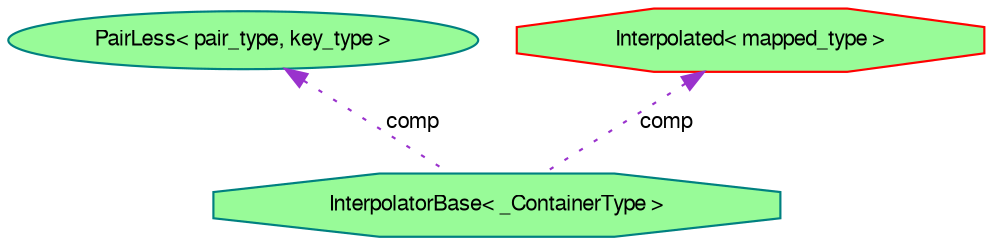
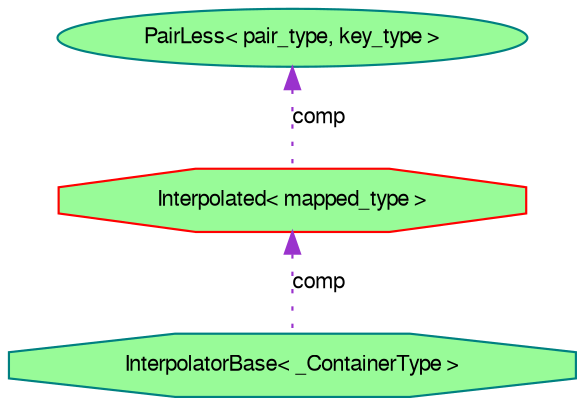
edge "InterpolatorBase< _ContainerType >" -> "PairLess< pair_type, key_type >": now "Interpolated< mapped_type >" -> "PairLess< pair_type, key_type >"
